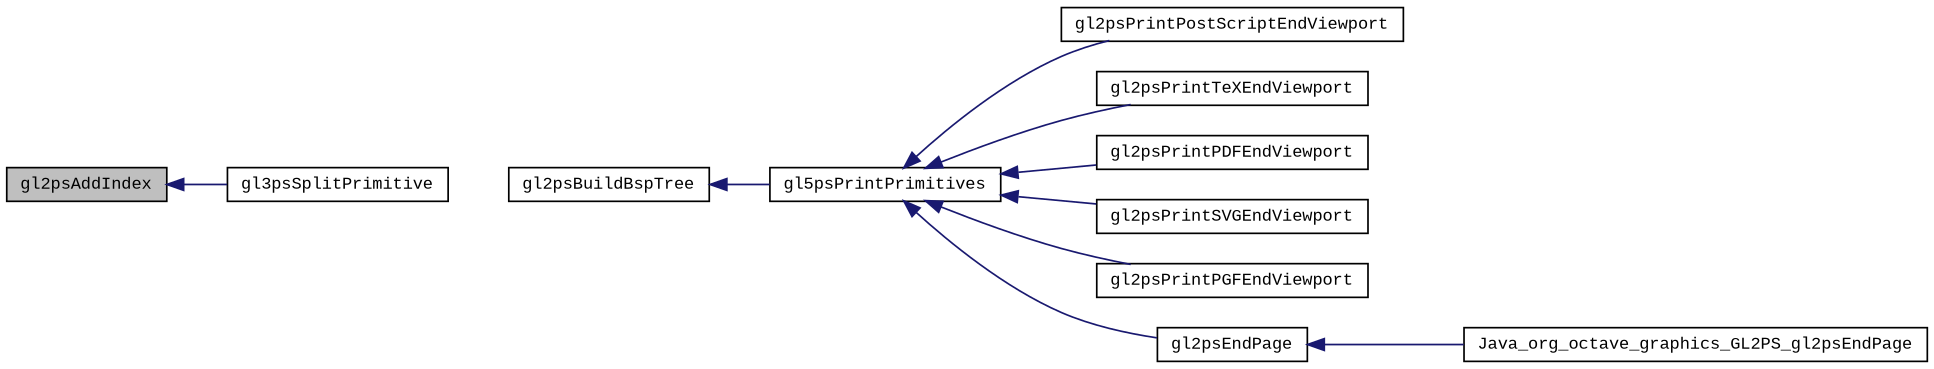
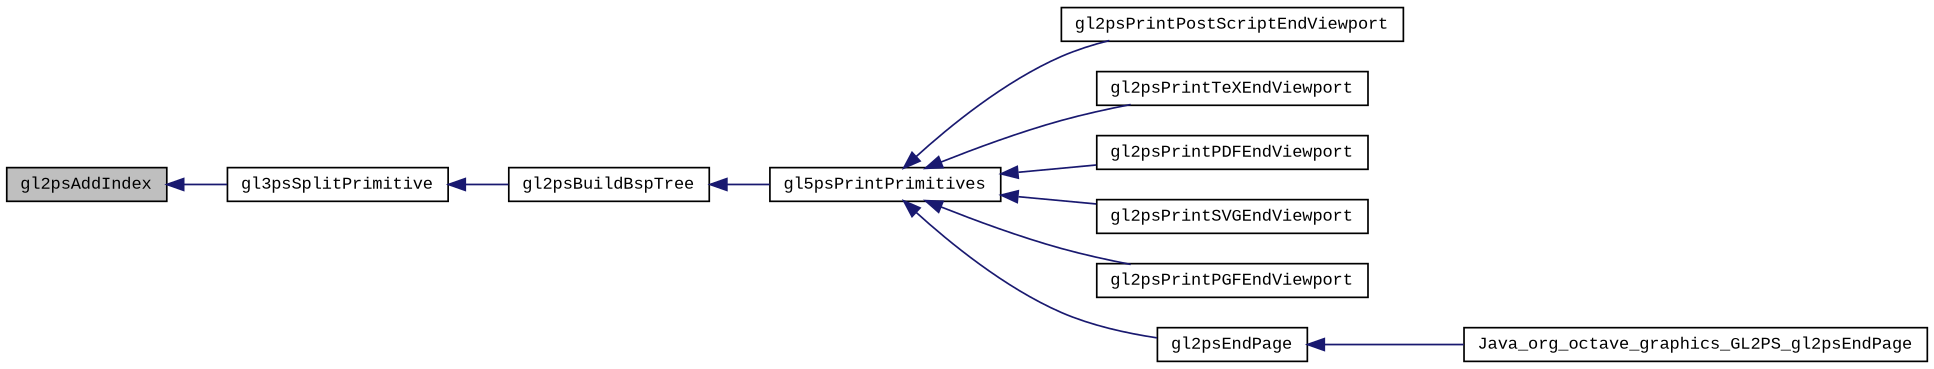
edge "gl2psBuildBspTree" -> "gl3psSplitPrimitive": added
